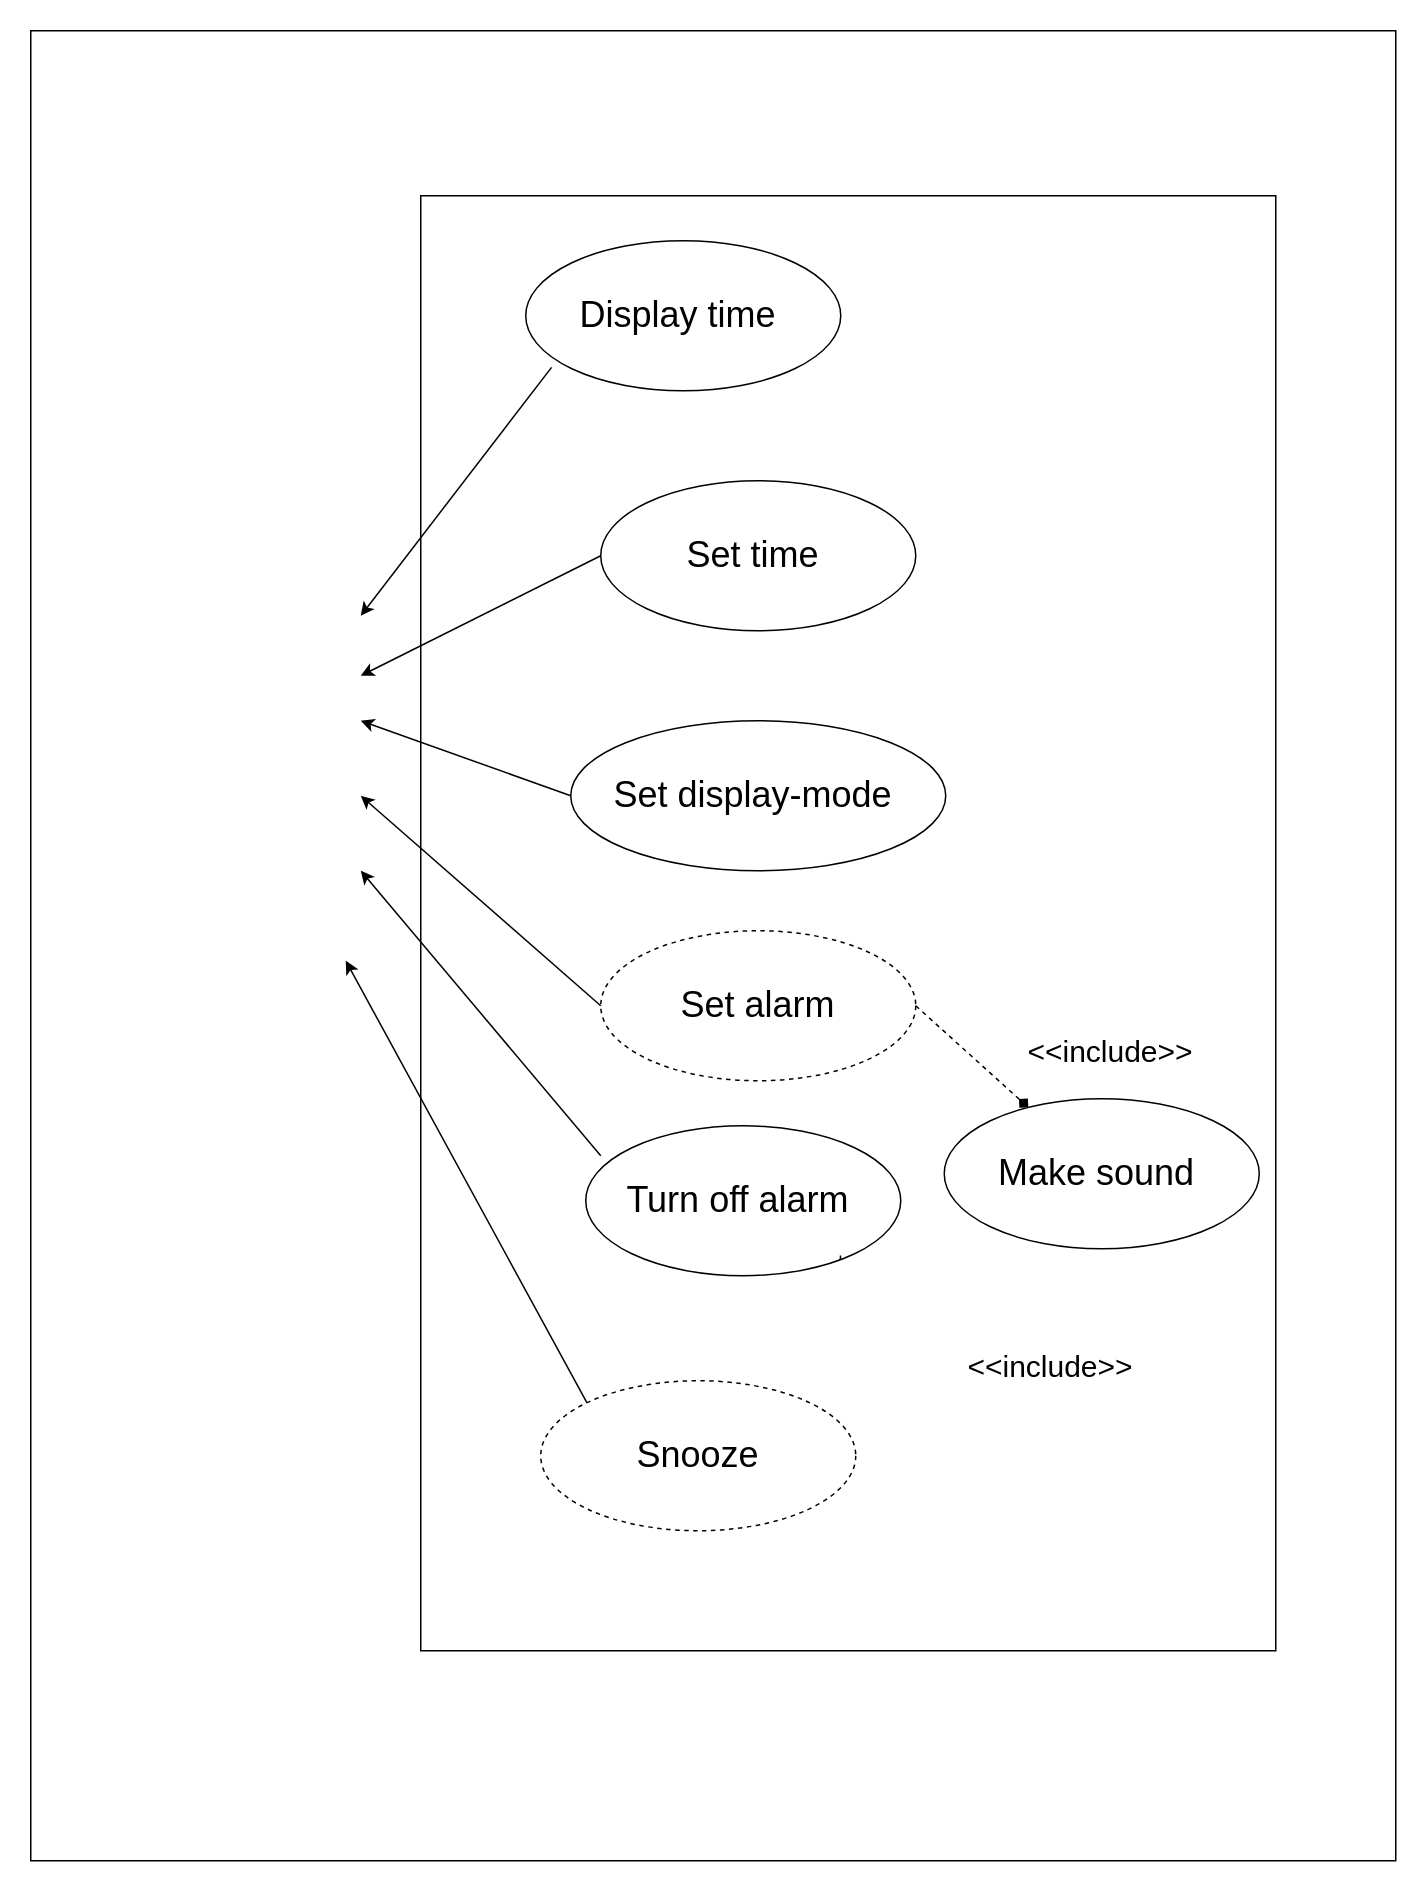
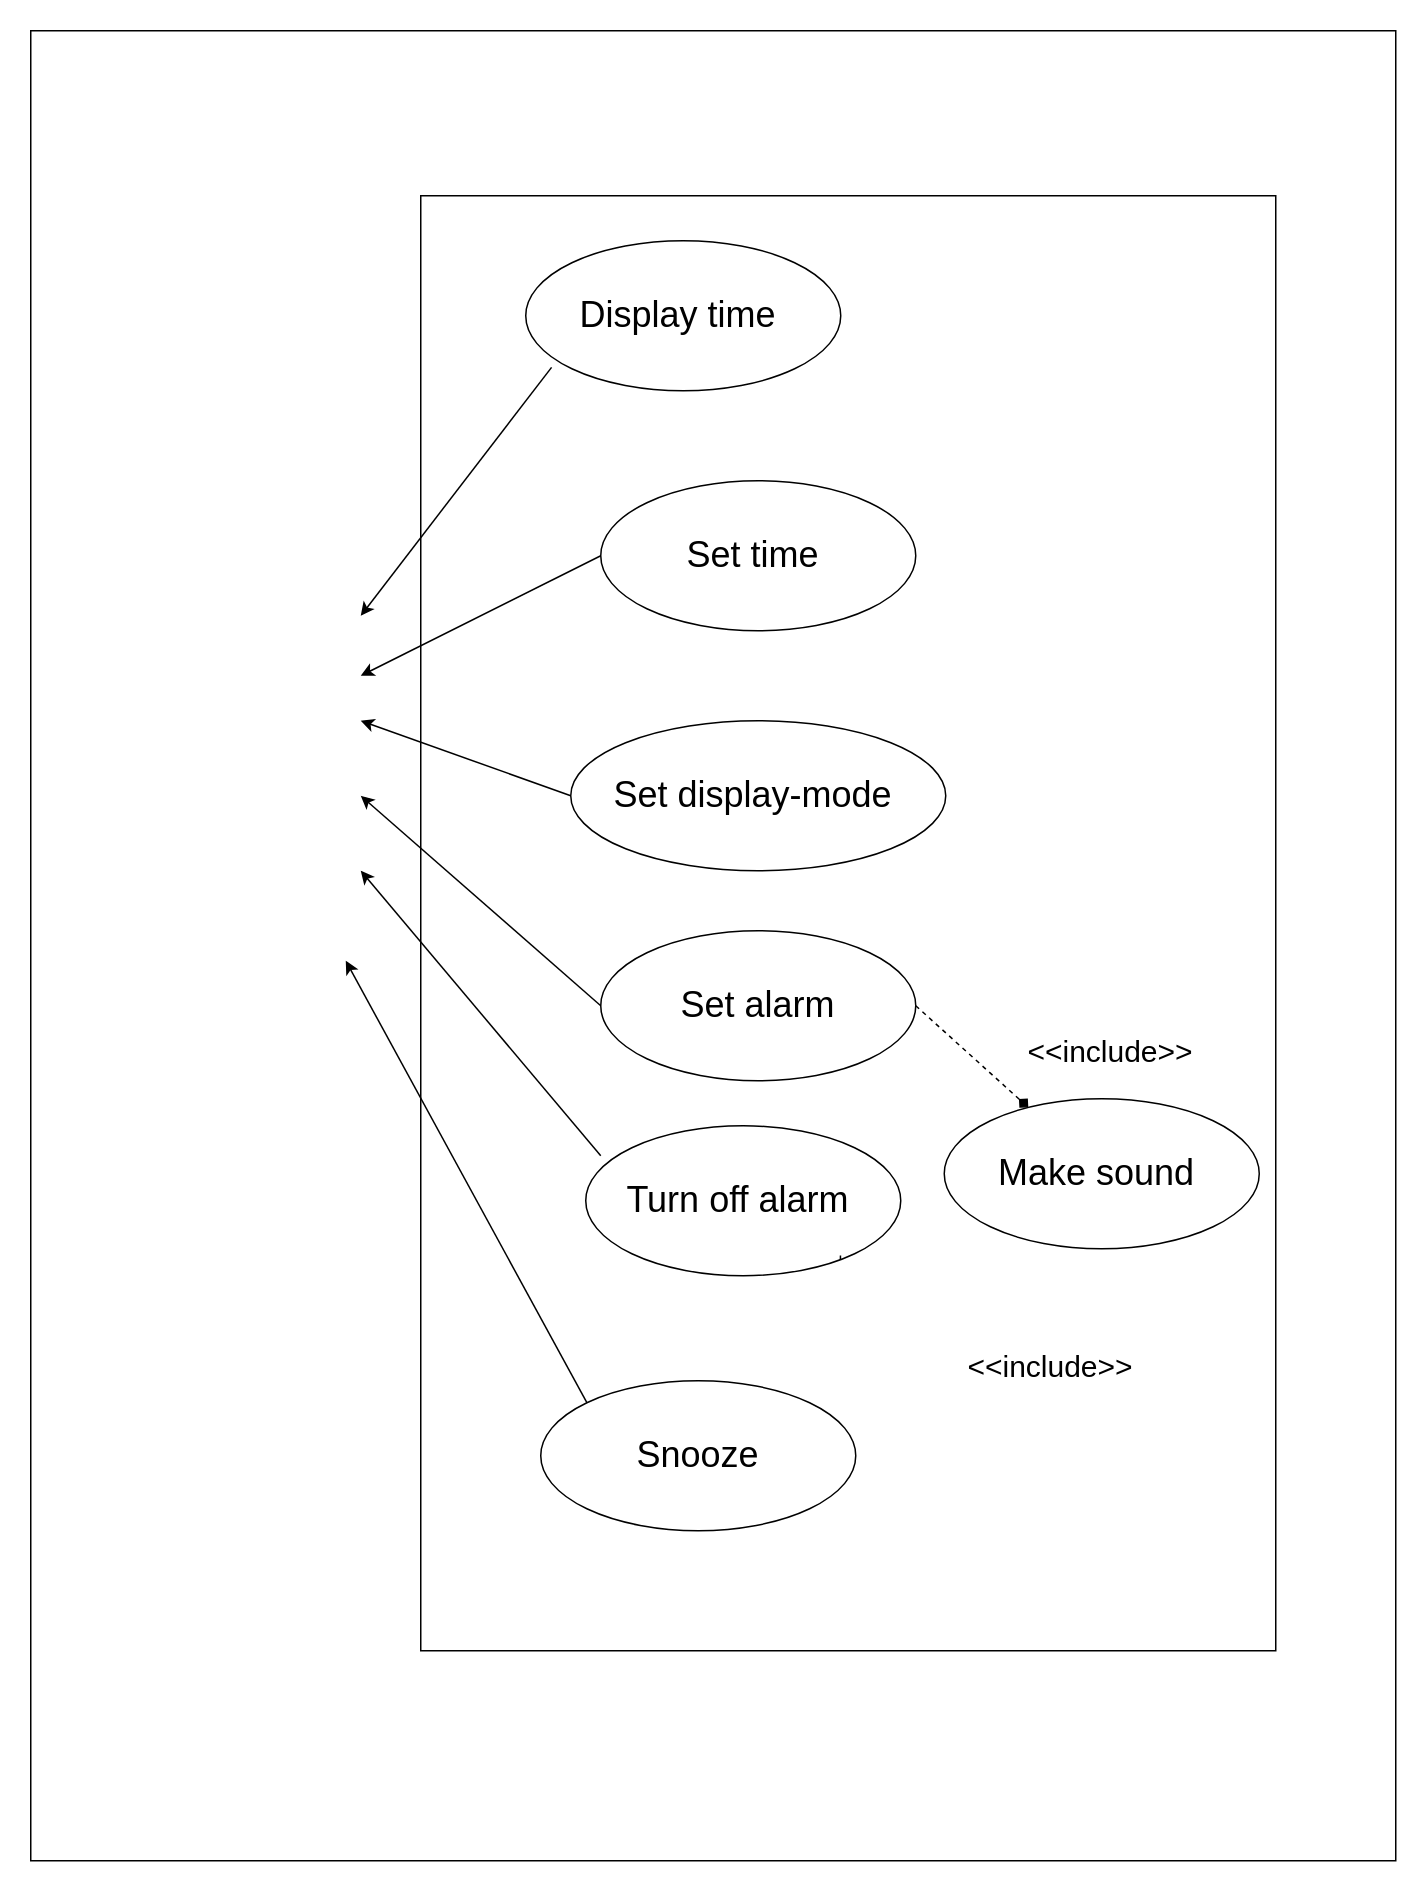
node "Set alarm": style dashed -> solid
node "Snooze": style dashed -> solid
